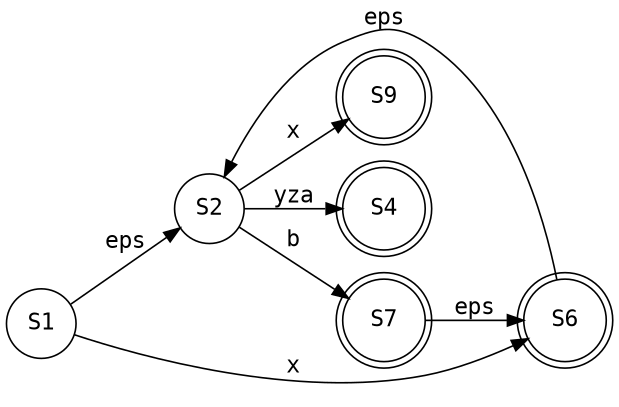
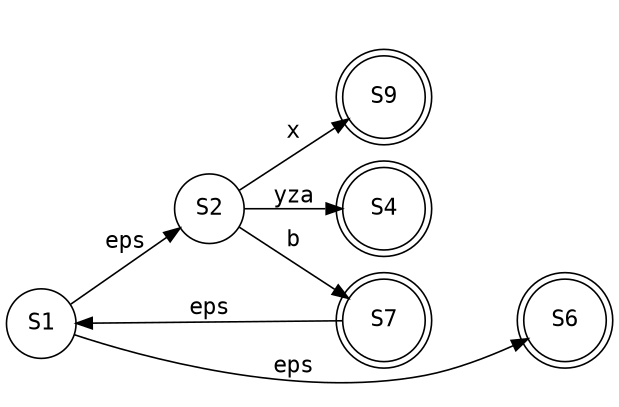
edge "S6" -> "S2": removed, label "eps"
edge "S7" -> "S6": now "S7" -> "S1"
edge "S1" -> "S6": label "x" -> "eps"
